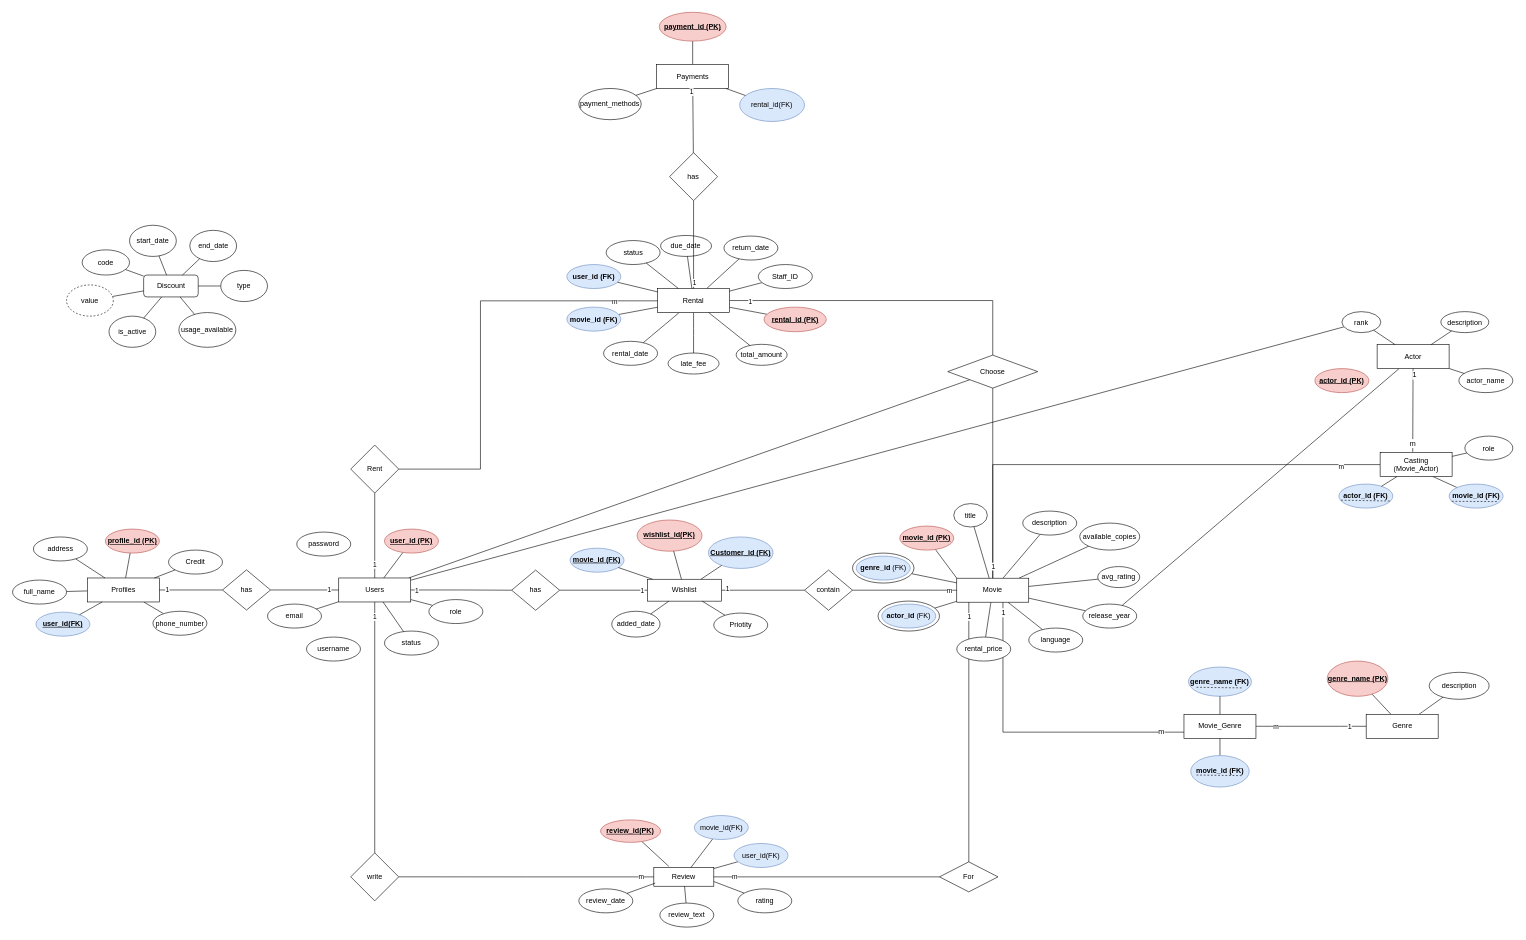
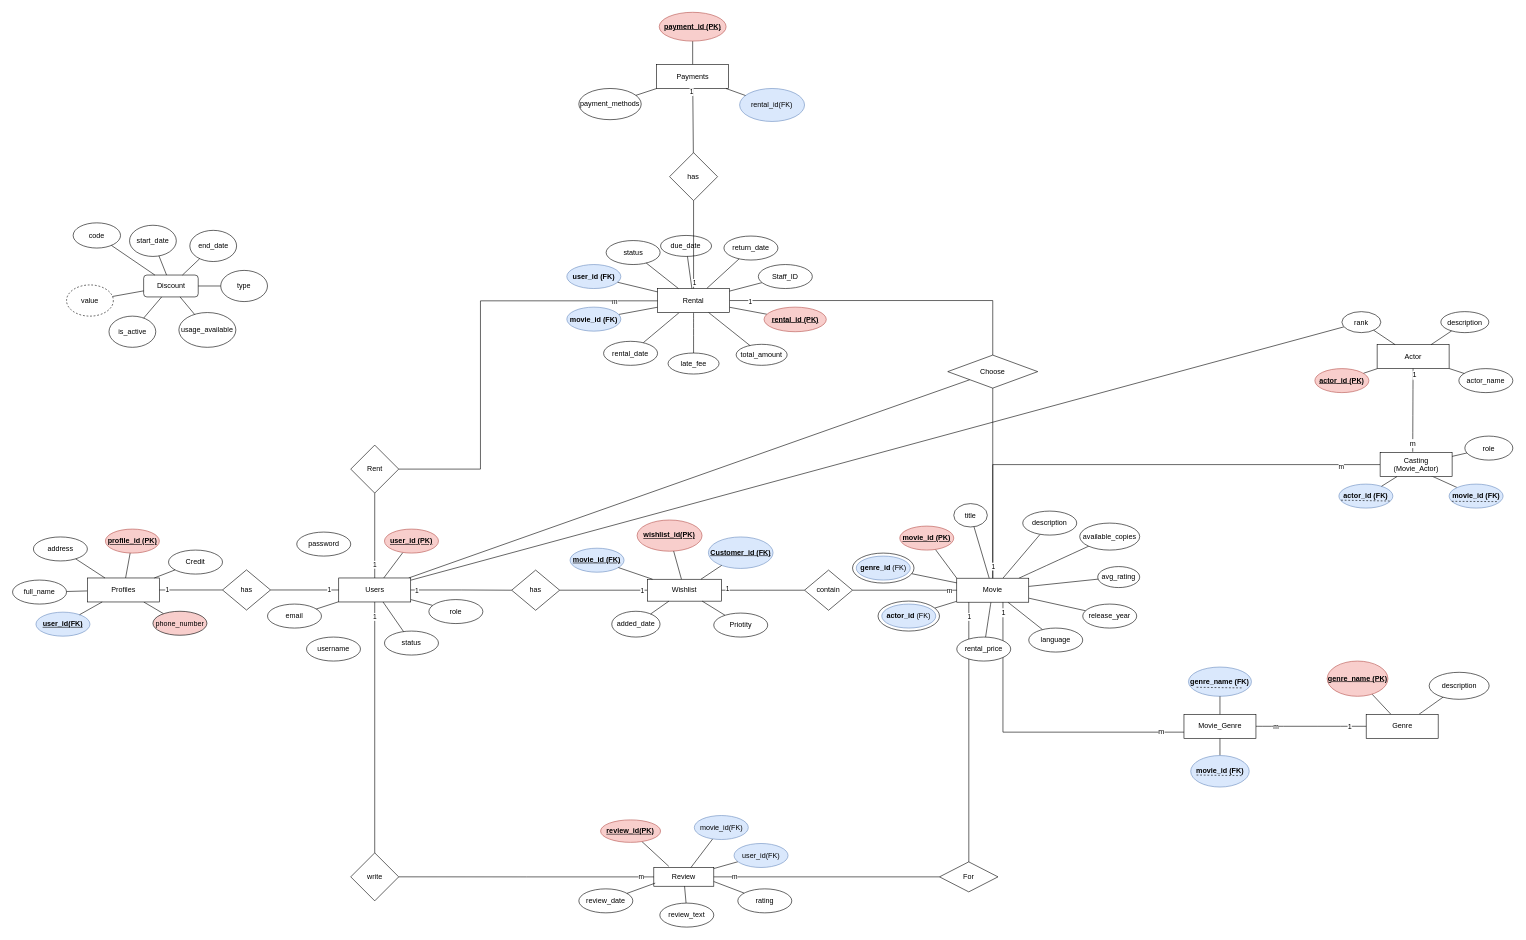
node "code": moved (106, 263) -> (97, 236)
edge "Actor" -- "release_year": now "Actor" -- "actor_id (PK)"
node "phone_number": fillcolor #ffffff -> #f8cecc
